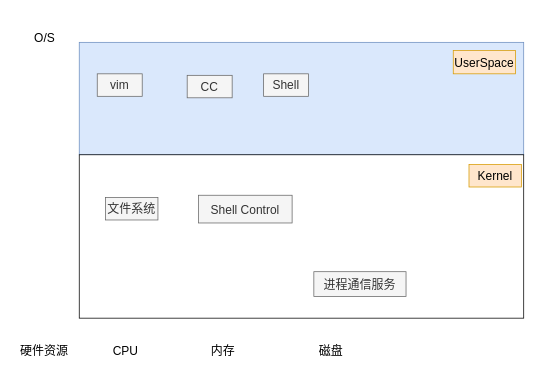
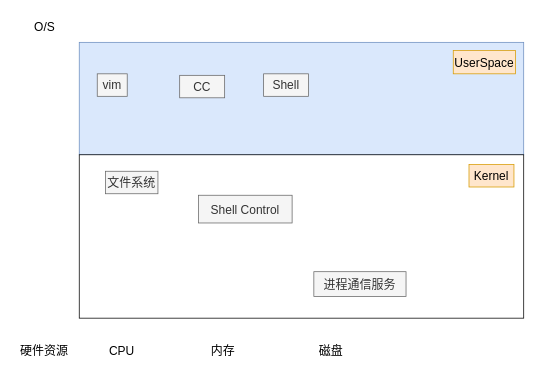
node "O/S": moved (44, 38) -> (44, 27)
node "vim": size 45x23 -> 30x23
node "CC": moved (210, 87) -> (202, 87)
node "Kernel": size 53x23 -> 45x23
node "文件系统": moved (132, 209) -> (132, 183)
node "CPU": size 45x23 -> 38x23
